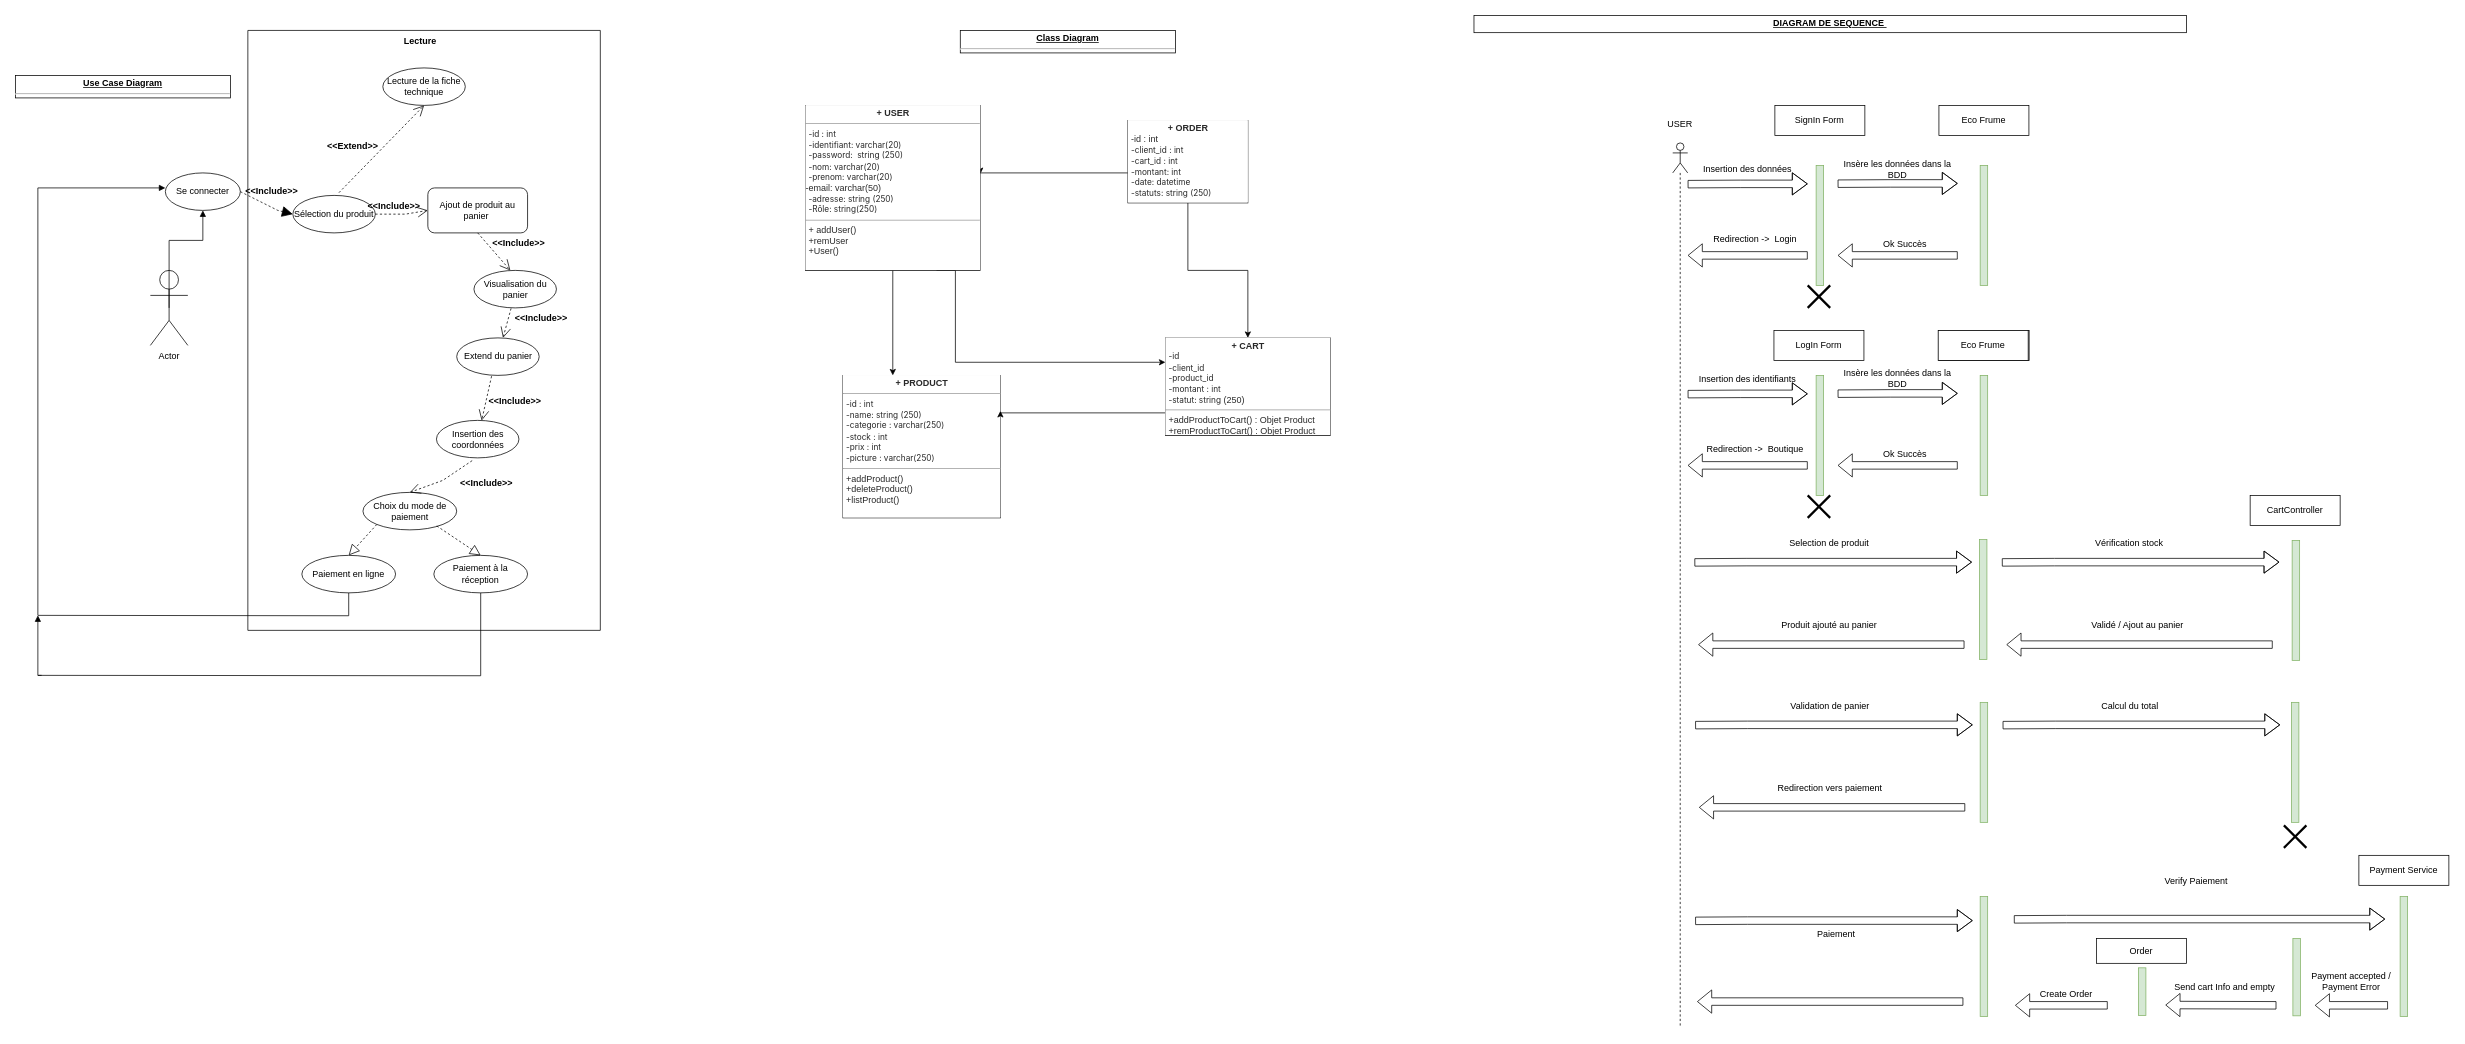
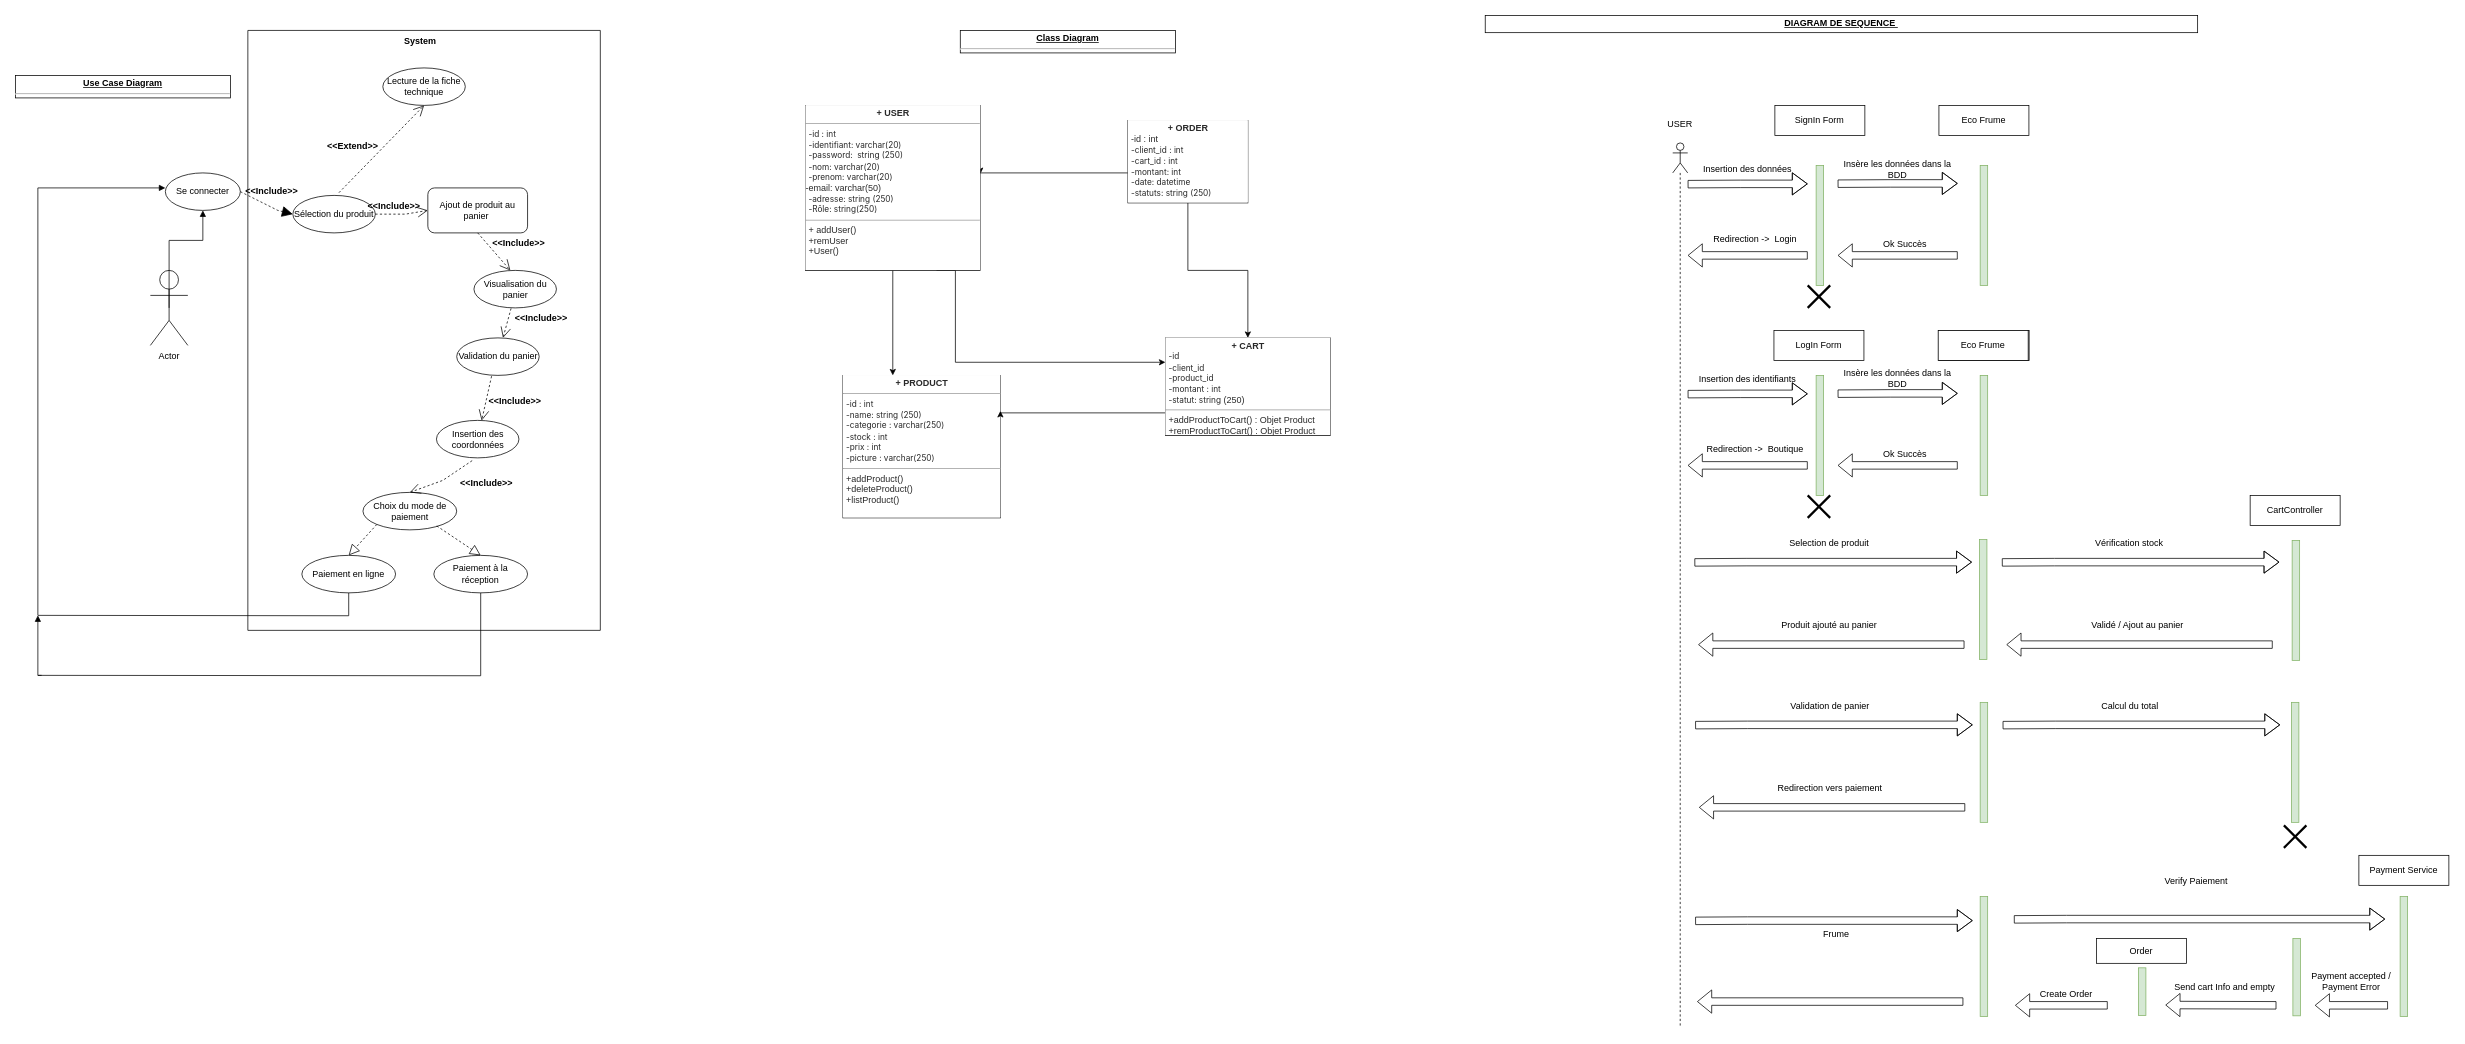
node "DIAGRAM DE SEQUENCE": moved (1830, 24) -> (1842, 24)
node "Lecture": label "Lecture" -> "System"
node "Extend du panier": label "Extend du panier" -> "Validation du panier"
node "Paiement": label "Paiement" -> "Frume"
